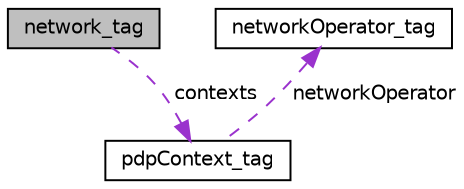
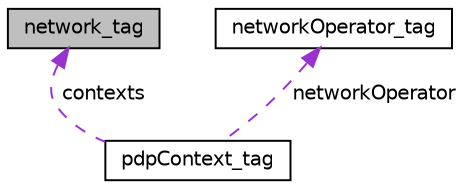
edge "network_tag" -> "pdpContext_tag": reversed
